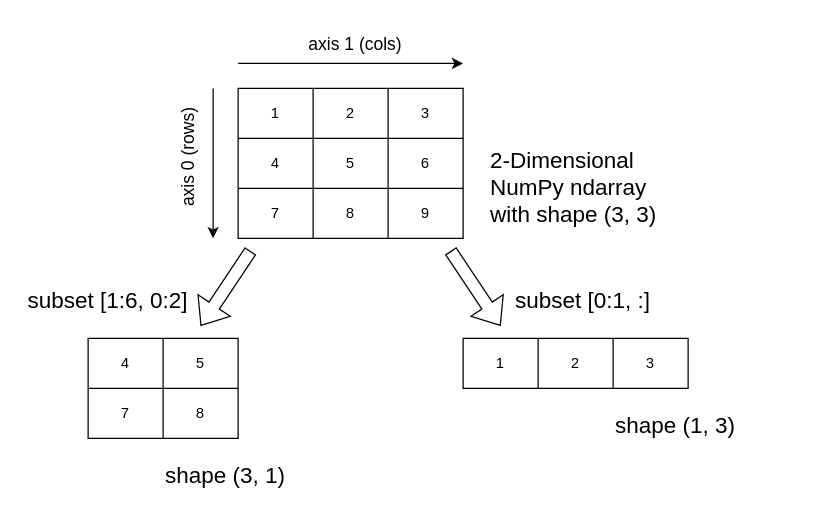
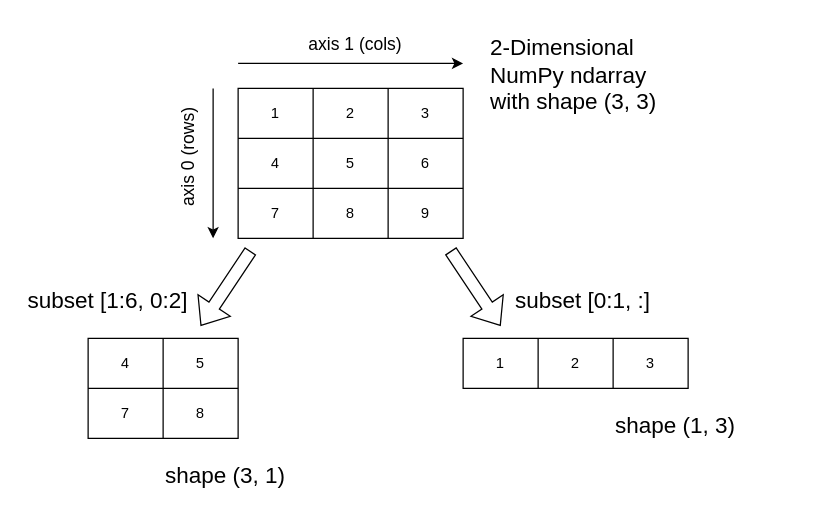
node "2-Dimensional NumPy ndarray with shape (3, 3)": moved (576, 188) -> (576, 76)
